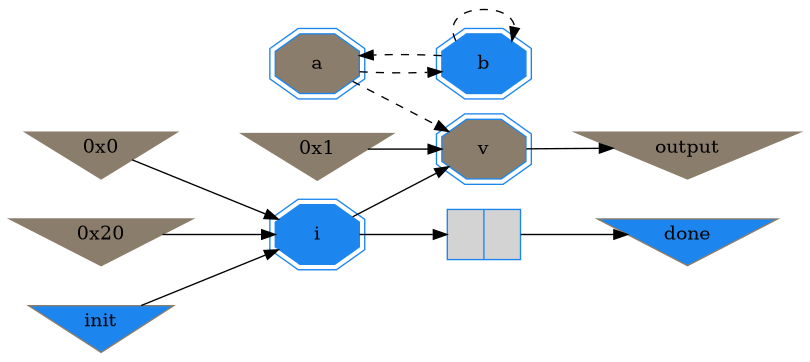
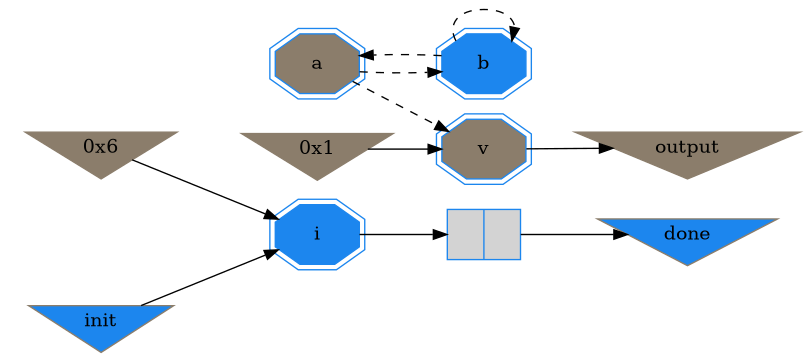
node "0x0": label "0x0" -> "0x6"
edge "i" -> "v": removed
node "0x20": removed
